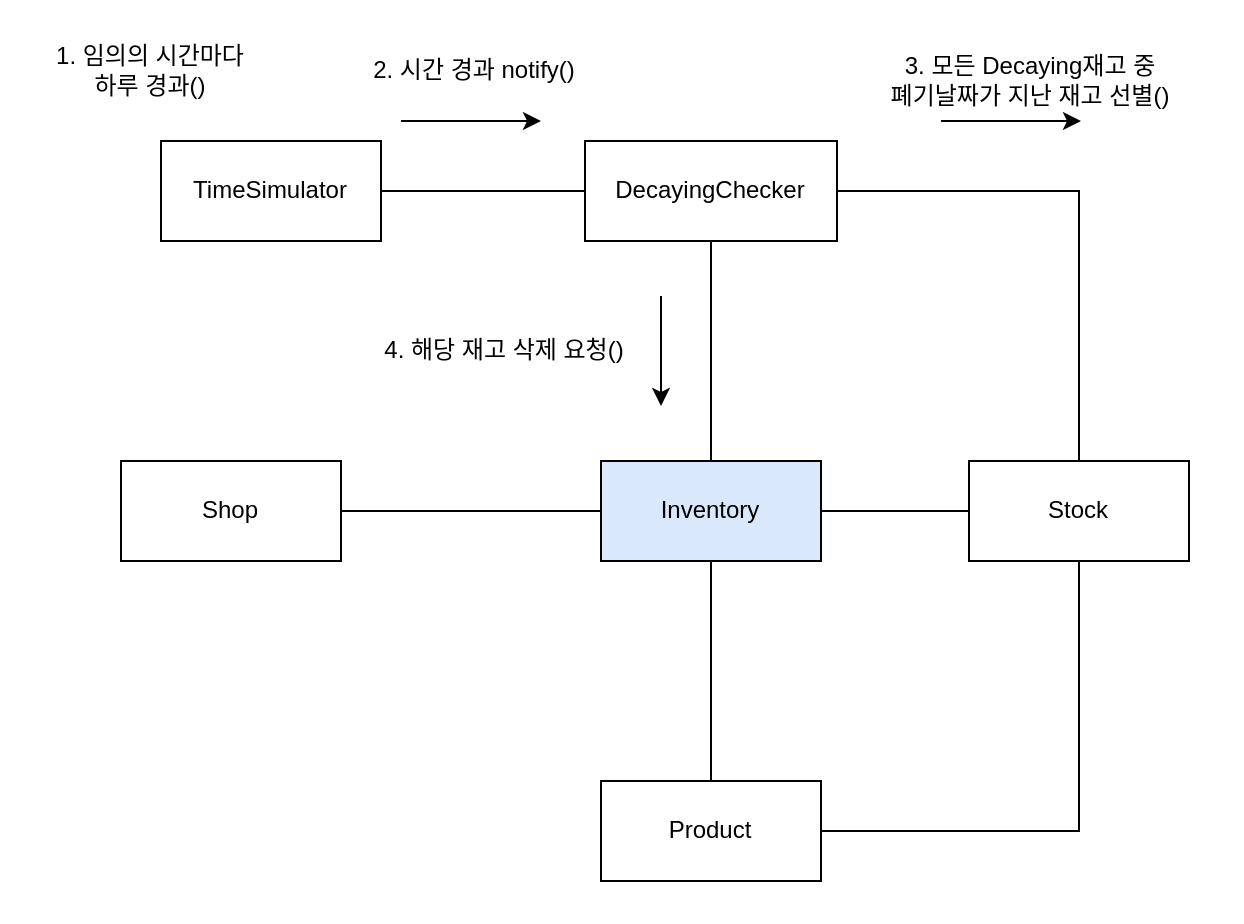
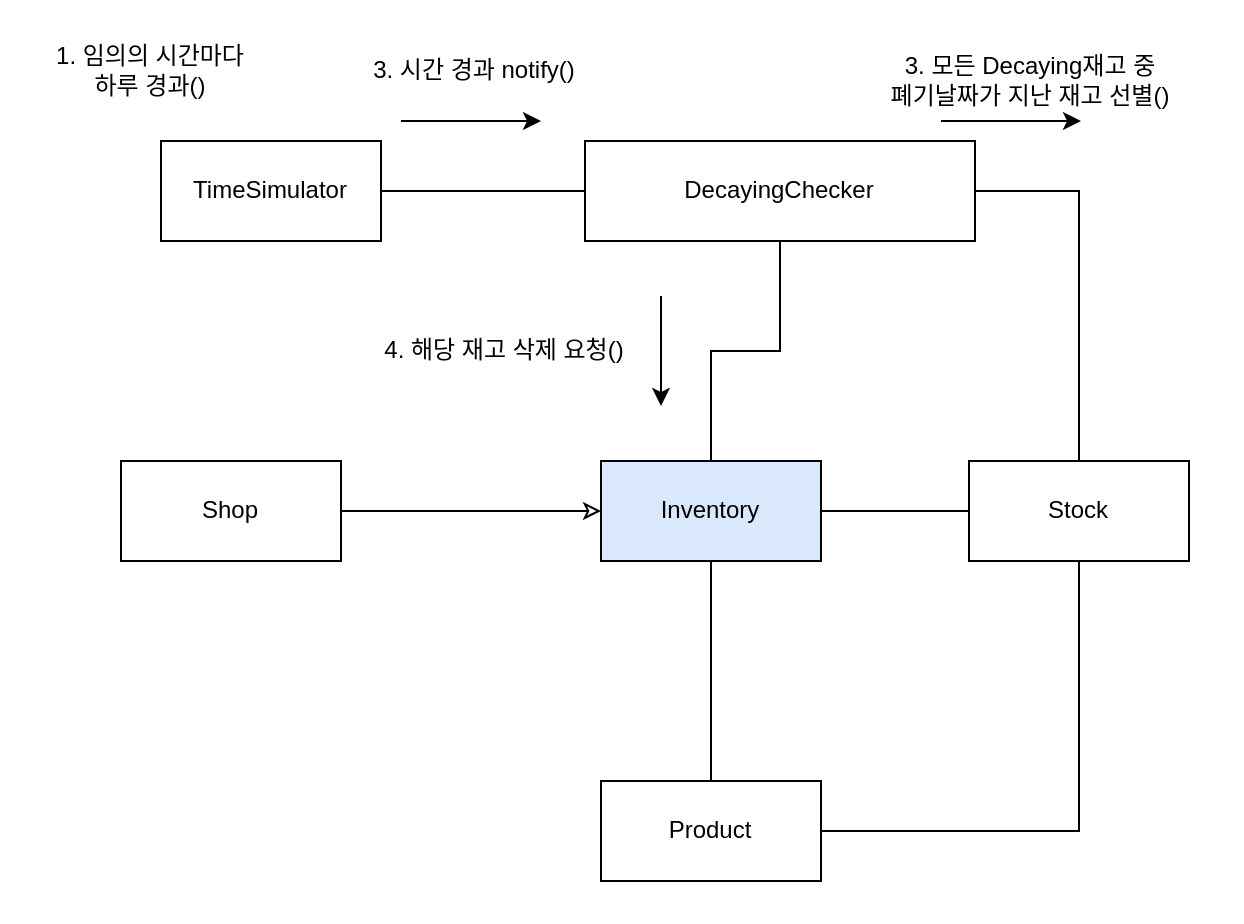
node "2. 시간 경과 notify()": label "2. 시간 경과 notify()" -> "3. 시간 경과 notify()"
node "DecayingChecker": size 252x100 -> 390x100
edge "Shop" -- "Inventory": arrowhead none -> classic
